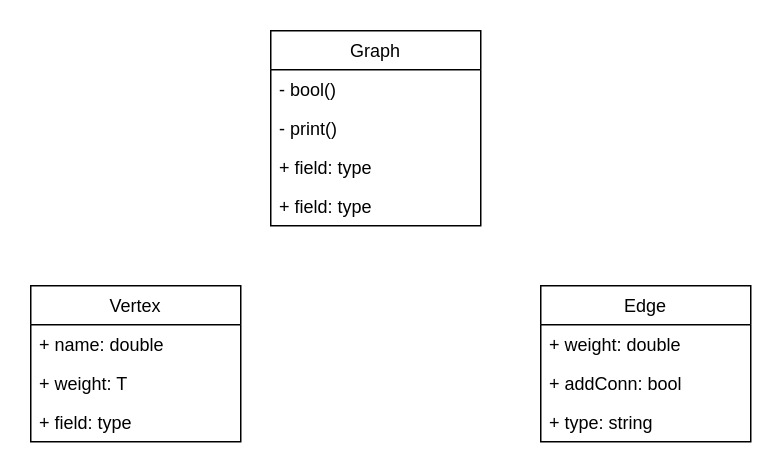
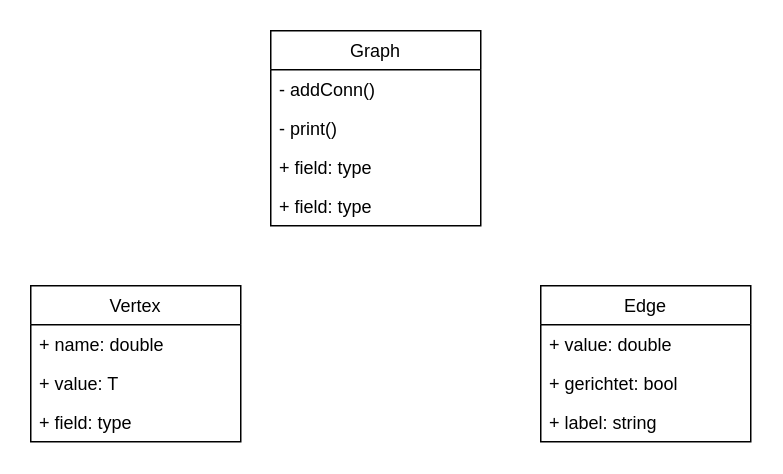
node "- bool()": label "- bool()" -> "- addConn()"
node "+ weight: double": label "+ weight: double" -> "+ value: double"
node "+ weight: T": label "+ weight: T" -> "+ value: T"
node "+ addConn: bool": label "+ addConn: bool" -> "+ gerichtet: bool"
node "+ type: string": label "+ type: string" -> "+ label: string"
